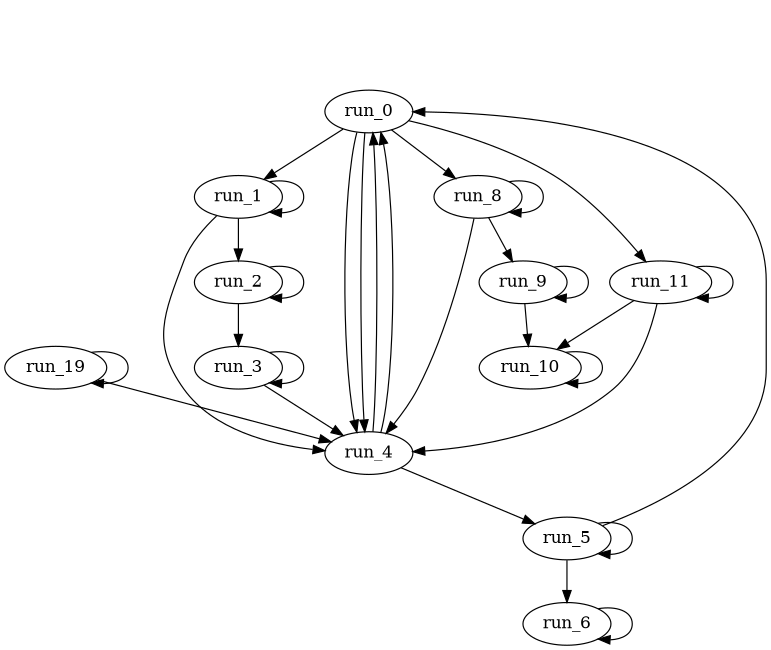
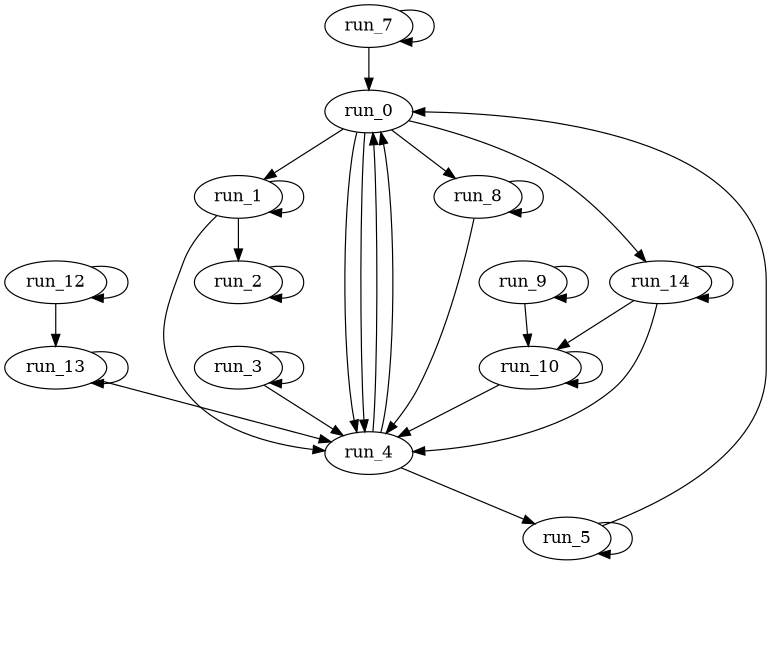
node "run_7": added
edge "run_8" -> "run_9": removed
node "run_12": added
node "run_11": label "run_11" -> "run_14"
edge "run_2" -> "run_3": removed
node "run_19": label "run_19" -> "run_13"
edge "run_10" -> "run_4": added
node "run_6": removed
